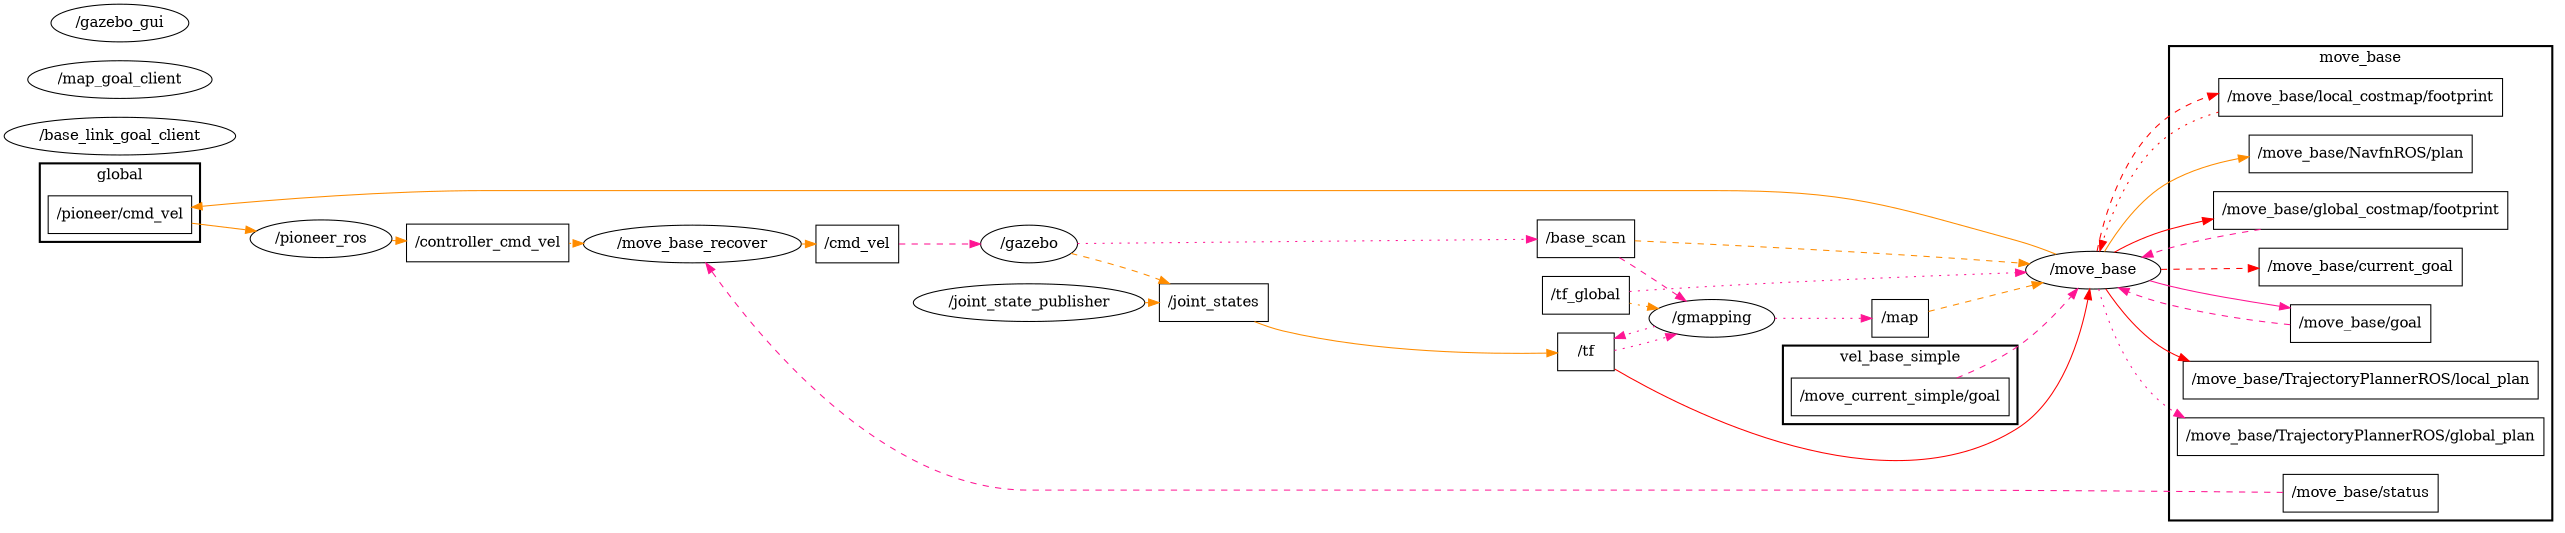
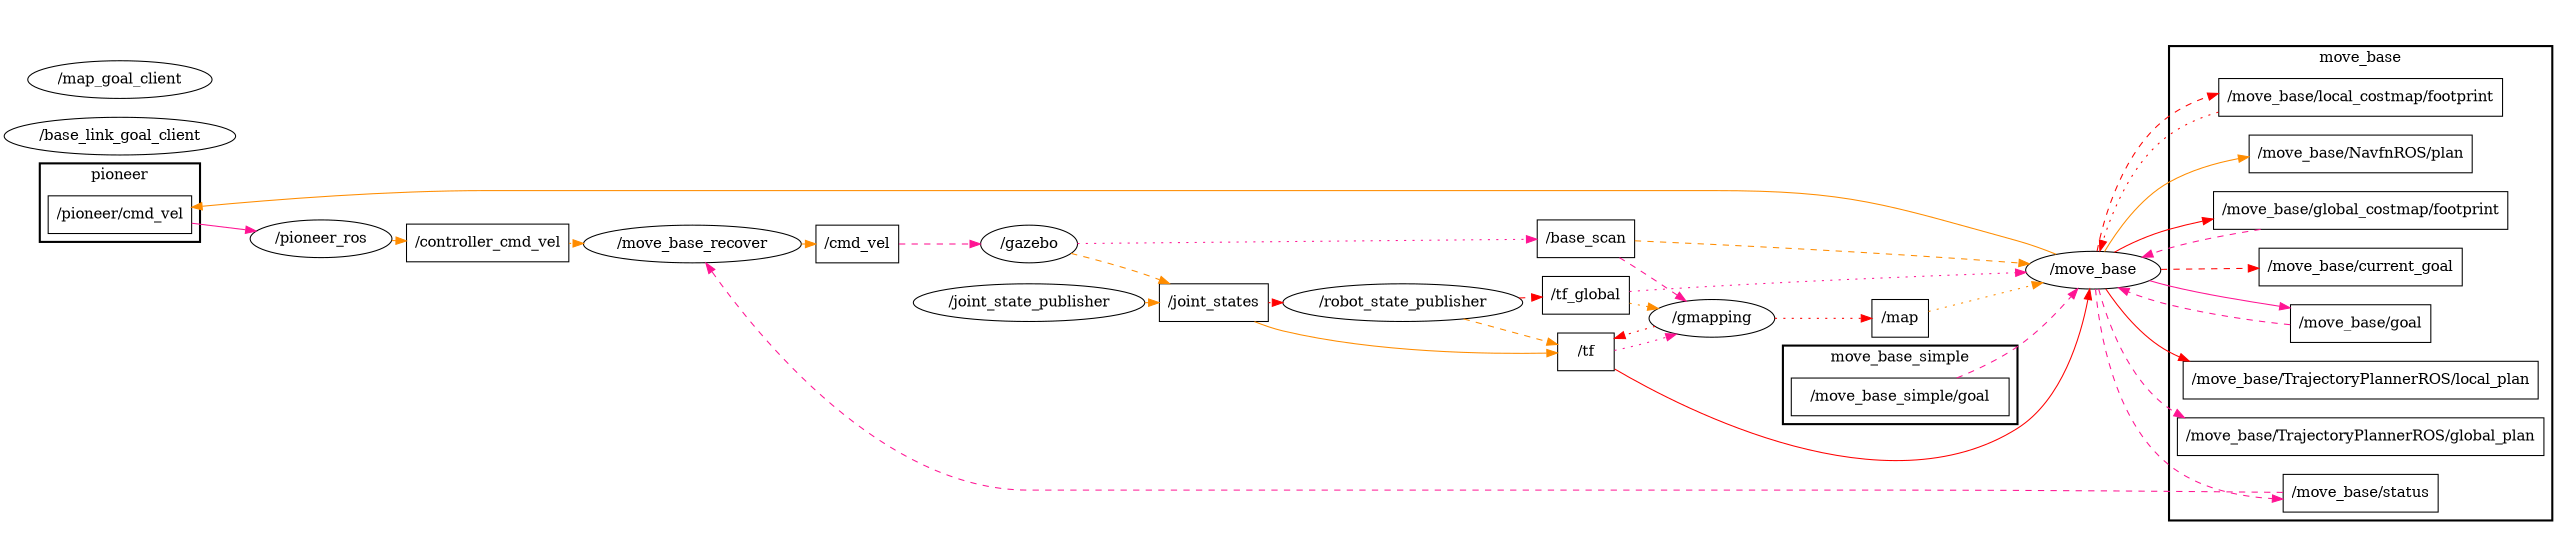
node "/gazebo_gui": removed
cluster "global": label "global" -> "pioneer"
edge "/pioneer/cmd_vel" -> "/pioneer_ros": color darkorange -> deeppink
edge "/map" -> "/move_base": style dashed -> dotted
node "/robot_state_publisher": added
edge "/gmapping" -> "/map": color deeppink -> red
edge "/gmapping" -> "/tf": color deeppink -> red
cluster "vel_base_simple": label "vel_base_simple" -> "move_base_simple"
edge "/move_base" -> "/move_base/TrajectoryPlannerROS/global_plan": style dotted -> dashed
node "/move_current_simple/goal": label "/move_current_simple/goal" -> "/move_base_simple/goal"
edge "/move_base" -> "/move_base/status": added
